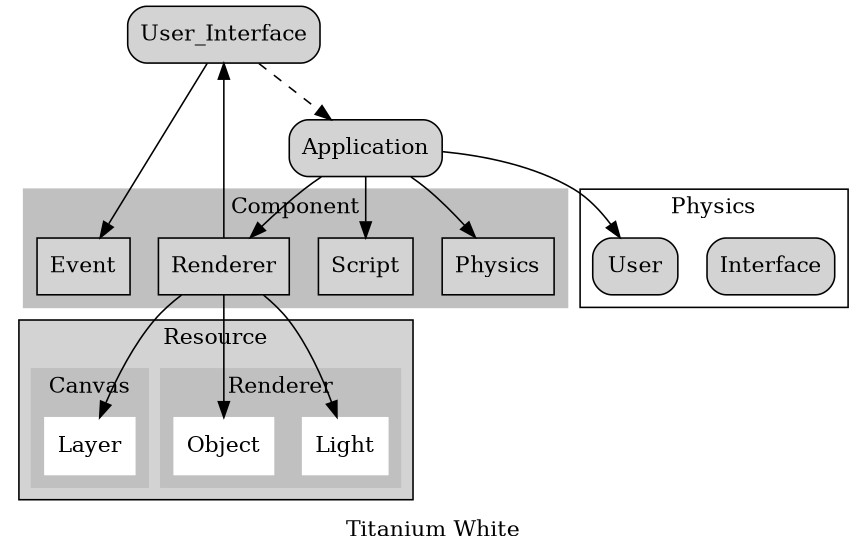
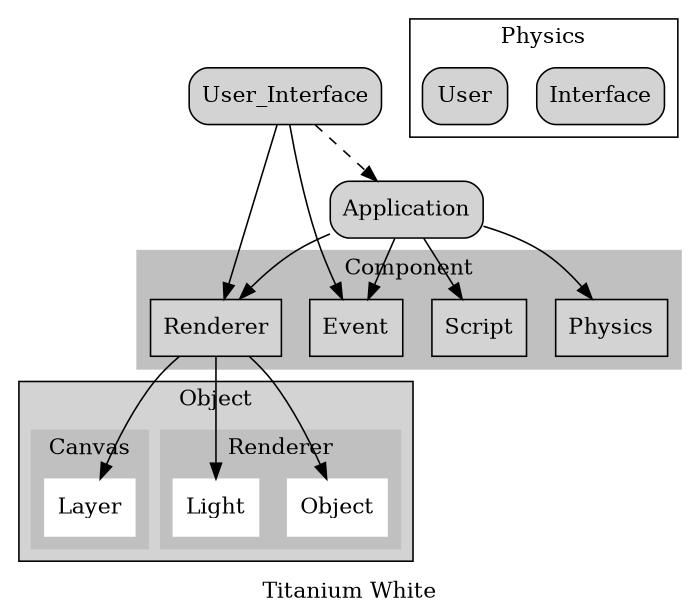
edge "Renderer" -> "User_Interface": reversed
edge "Application" -> "User": now "Application" -> "Event"
cluster "Resource": label "Resource" -> "Object"
